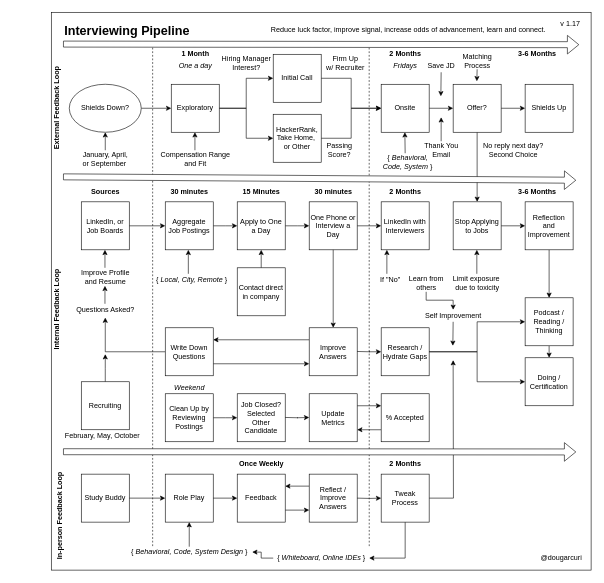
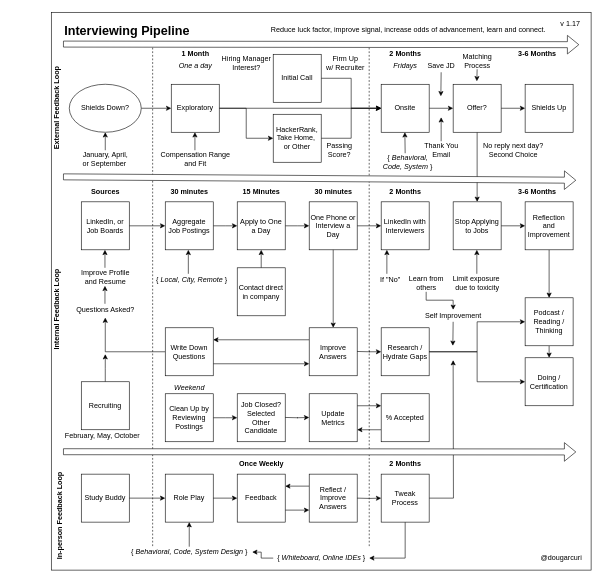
edge "Exploratory" -> "Initial Call": now "Exploratory" -> "Onsite"
